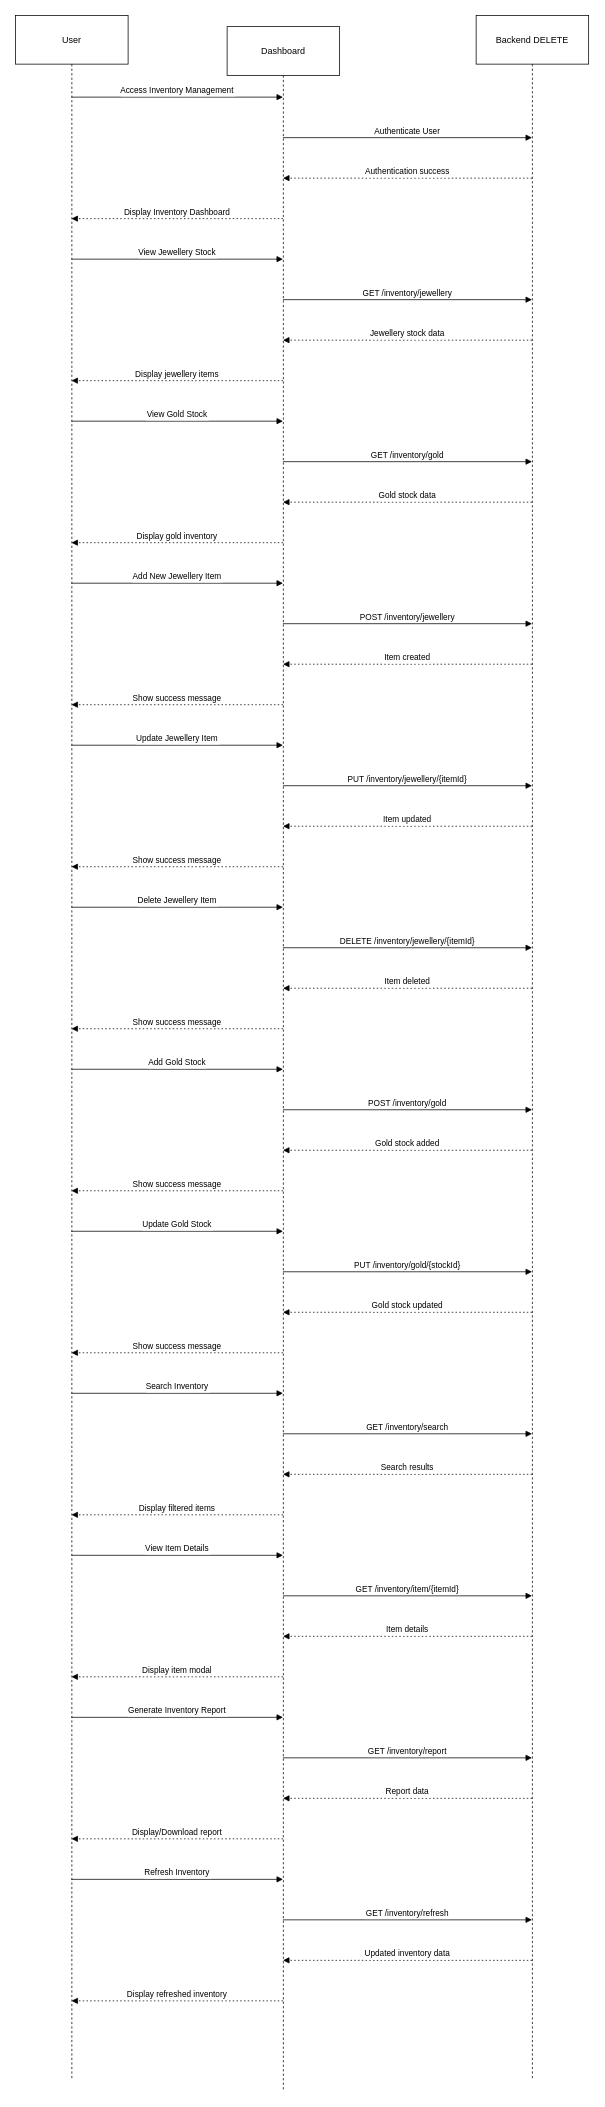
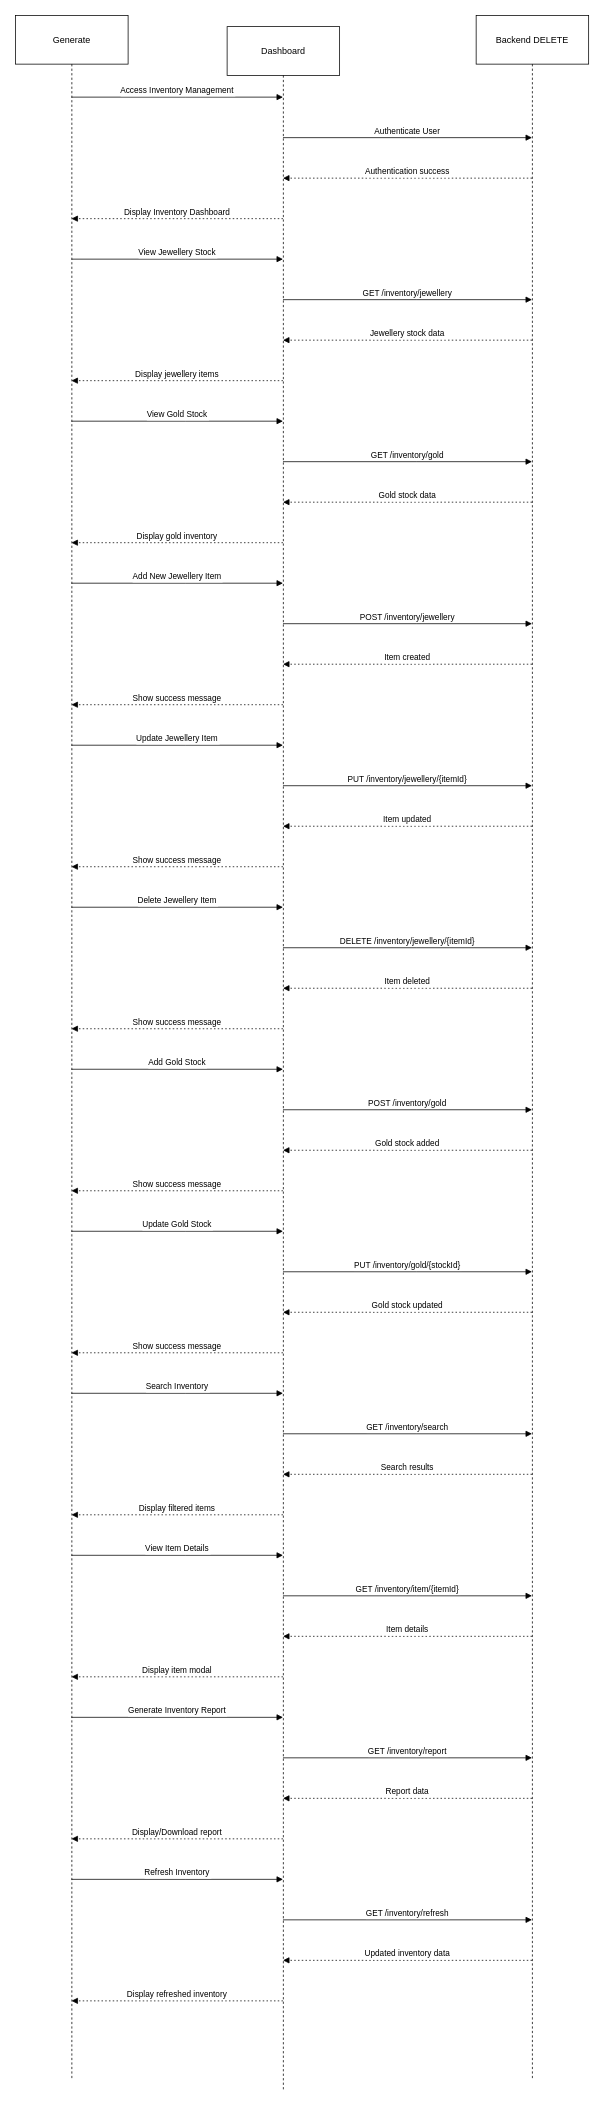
node "User": label "User" -> "Generate"
